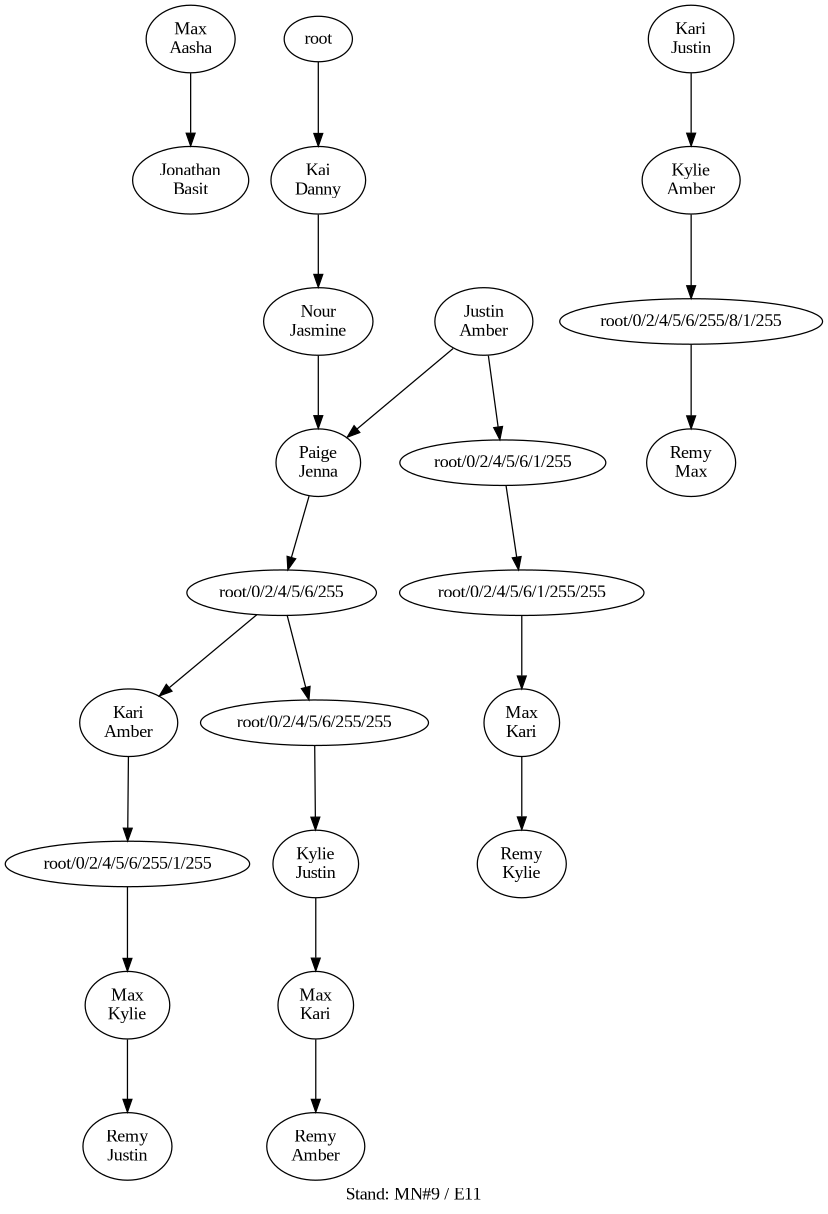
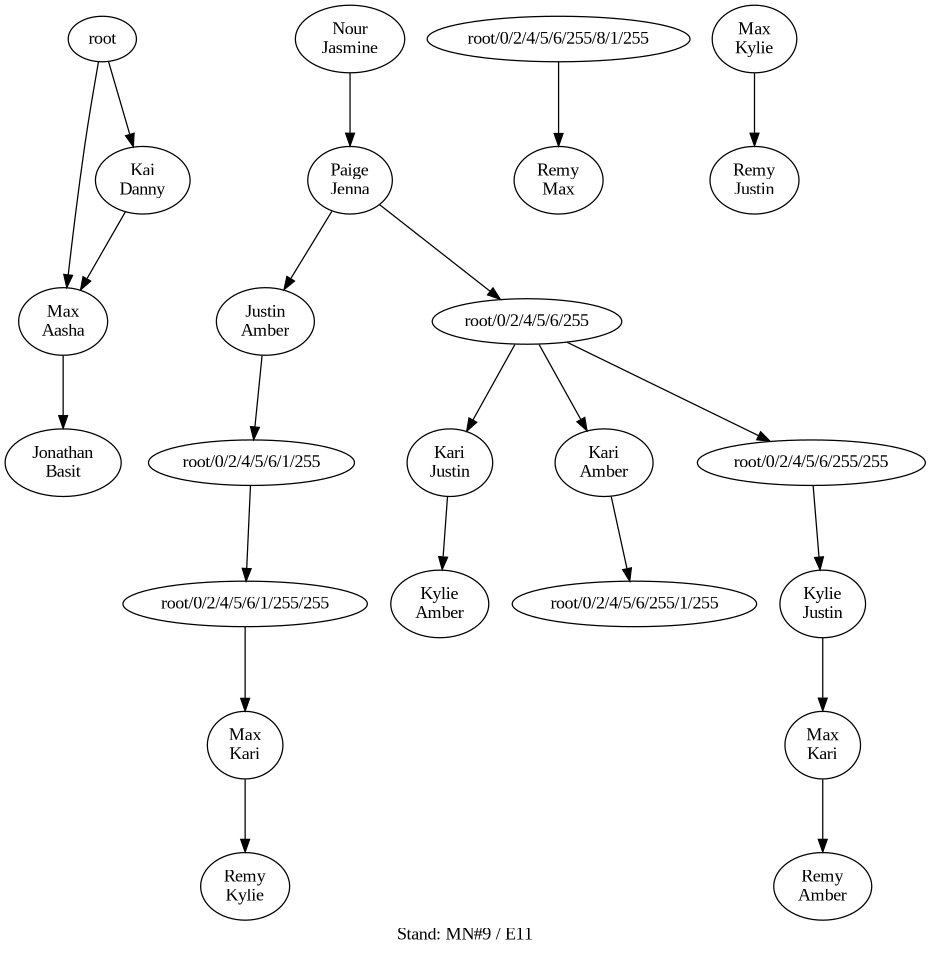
edge "root" -> "Max Aasha": added
edge "Kai Danny" -> "Nour Jasmine": now "Kai Danny" -> "Max Aasha"
edge "Kylie Amber" -> "root/0/2/4/5/6/255/8/1/255": removed
edge "root/0/2/4/5/6/255" -> "Kari Justin": added
edge "Justin Amber" -> "Paige Jenna": reversed
edge "root/0/2/4/5/6/255/1/255" -> "Max Kylie": removed
